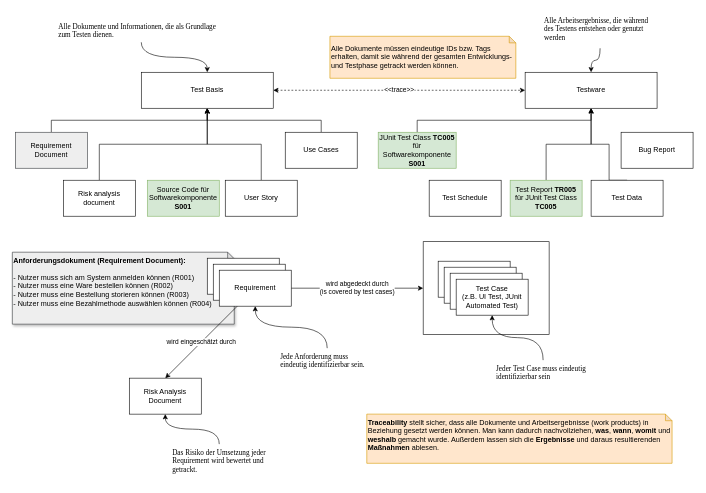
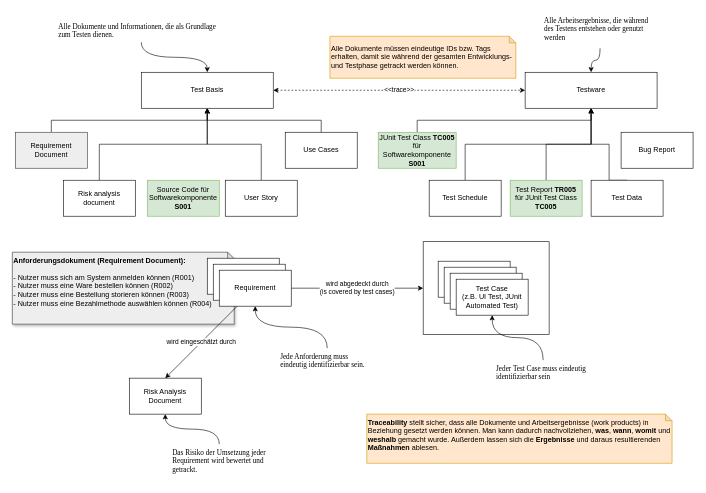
edge "Test Schedule" -> "Testware": added
